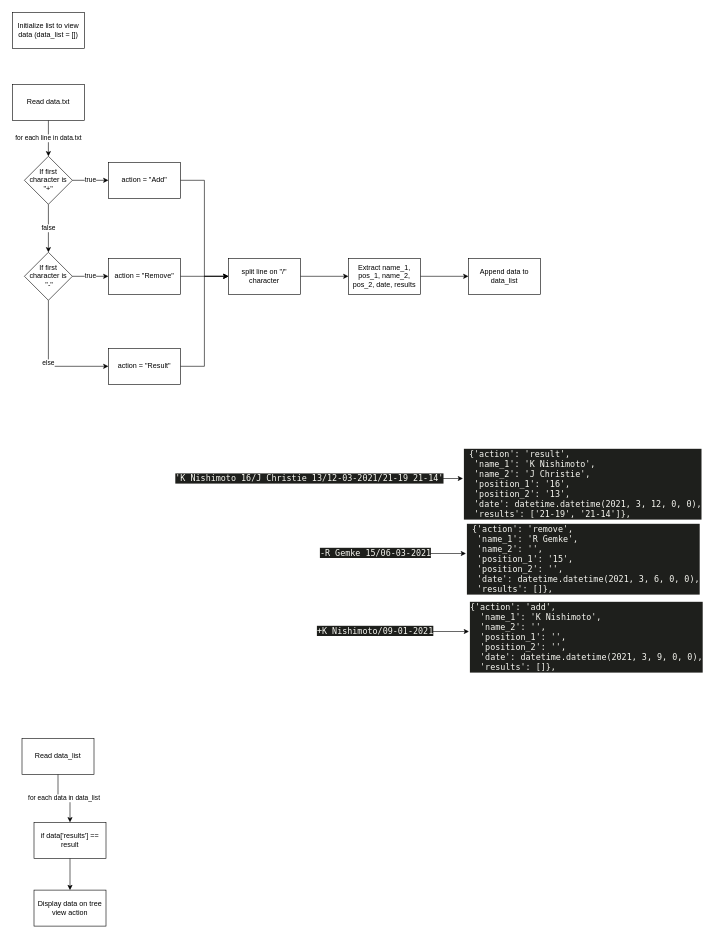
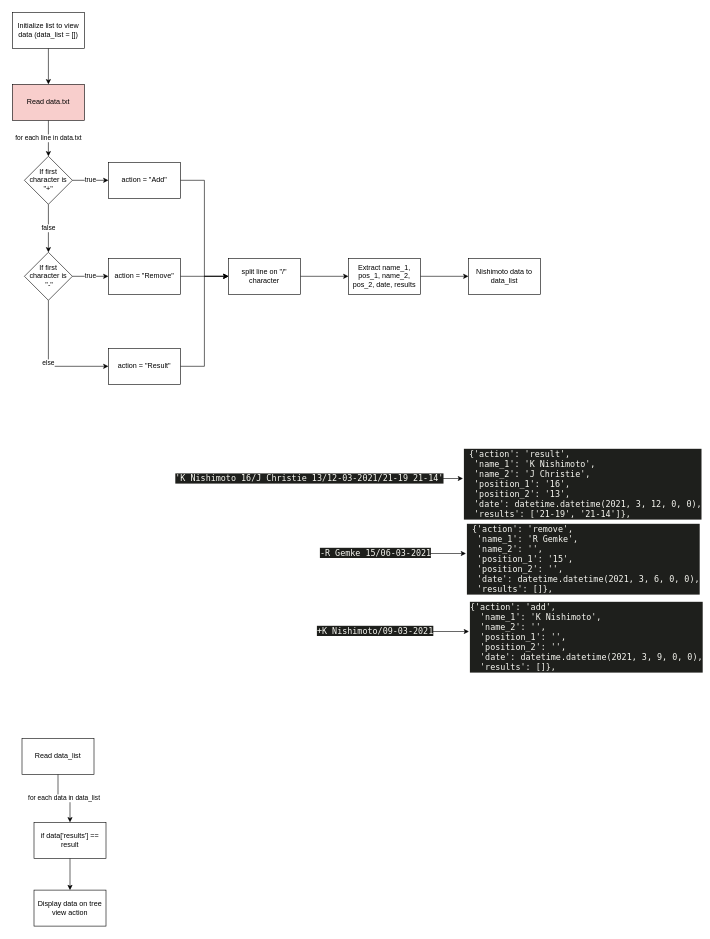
edge "Initialize list to view data (data_list = [])" -> "Read data.txt": added
node "Read data.txt": fillcolor #ffffff -> #f8cecc
node "Append data to data_list": label "Append data to data_list" -> "Nishimoto data to data_list"
node "+K Nishimoto/09-01-2021": label "+K Nishimoto/09-01-2021" -> "+K Nishimoto/09-03-2021"
